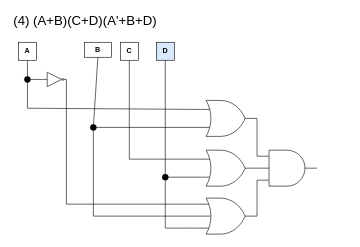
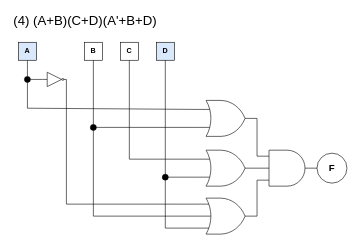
node "B": size 27x15 -> 18x18
node "A": fillcolor #ffffff -> #dae8fc
node "F": added
